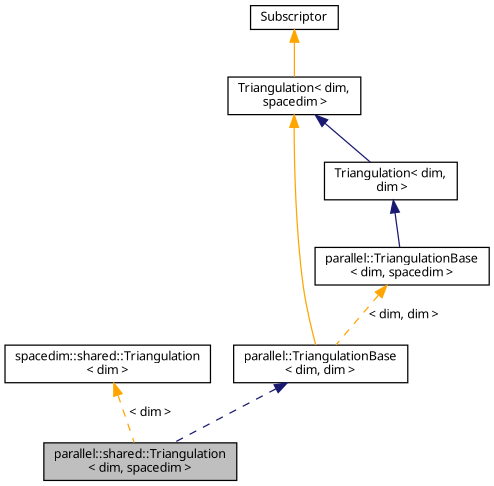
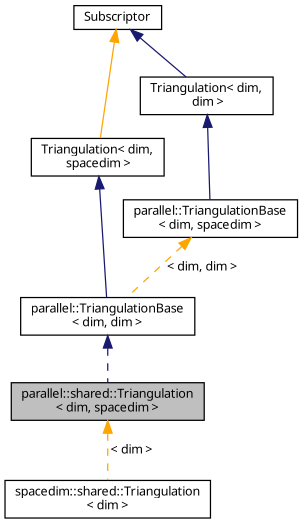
edge "Triangulation< dim, dim >" -> "Triangulation< dim, spacedim >": now "Triangulation< dim, dim >" -> "Subscriptor"
edge "parallel::TriangulationBase < dim, dim >" -> "Triangulation< dim, spacedim >": color orange -> midnightblue
edge "parallel::shared::Triangulation < dim, spacedim >" -> "spacedim::shared::Triangulation < dim >": reversed
